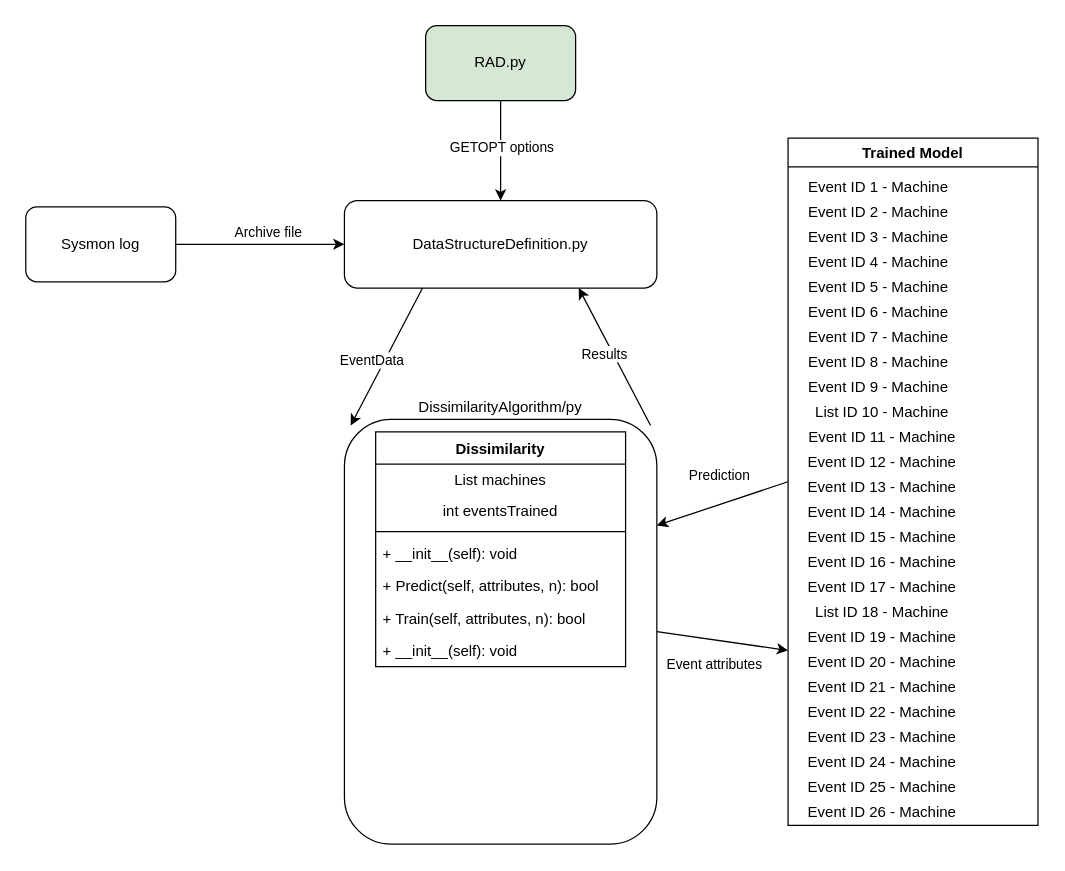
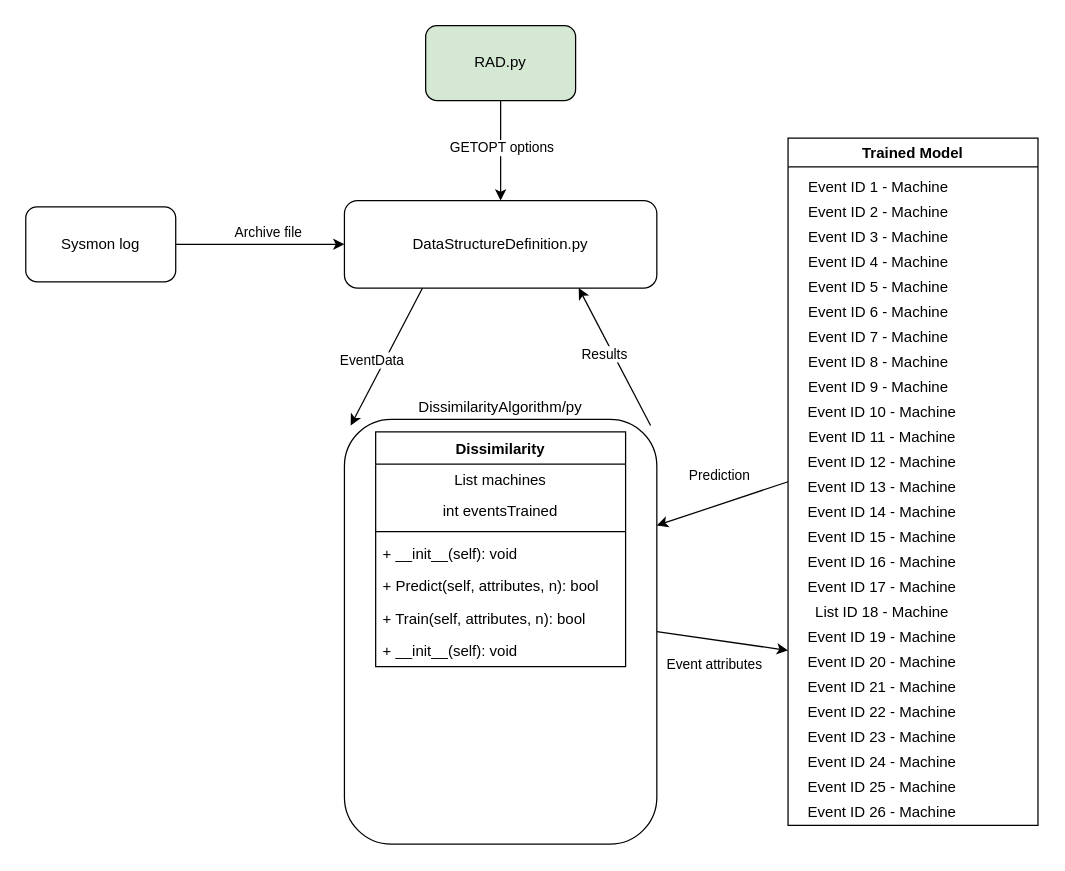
node "List ID 10 - Machine": label "List ID 10 - Machine" -> "Event ID 10 - Machine"
